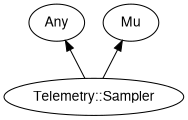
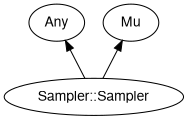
node "Telemetry::Sampler": label "Telemetry::Sampler" -> "Sampler::Sampler"
